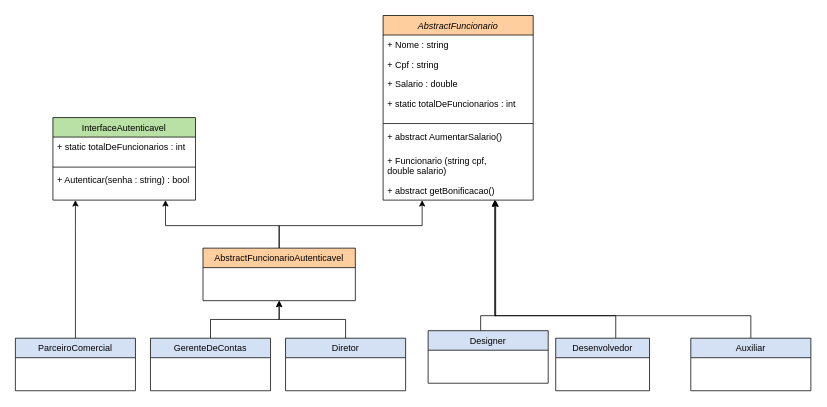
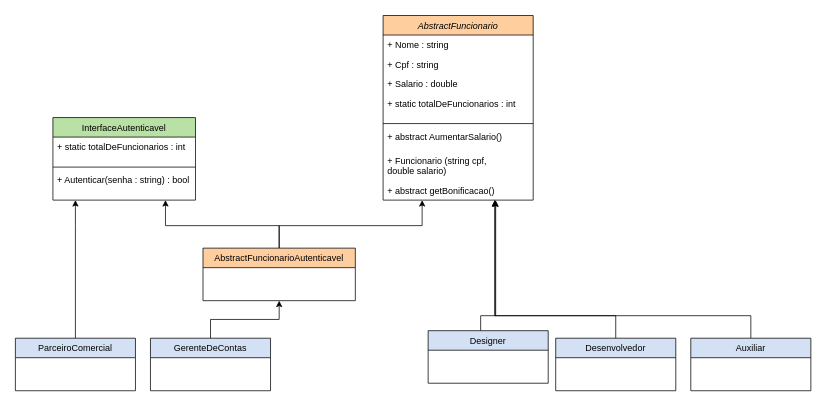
edge "Diretor" -> "AbstractFuncionarioAutenticavel": removed
node "Diretor": removed
node "Desenvolvedor": size 94x53 -> 120x53
